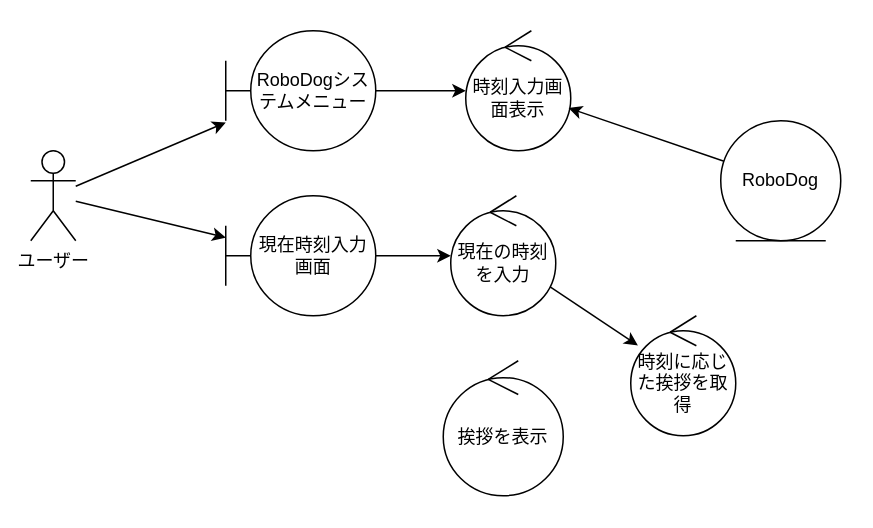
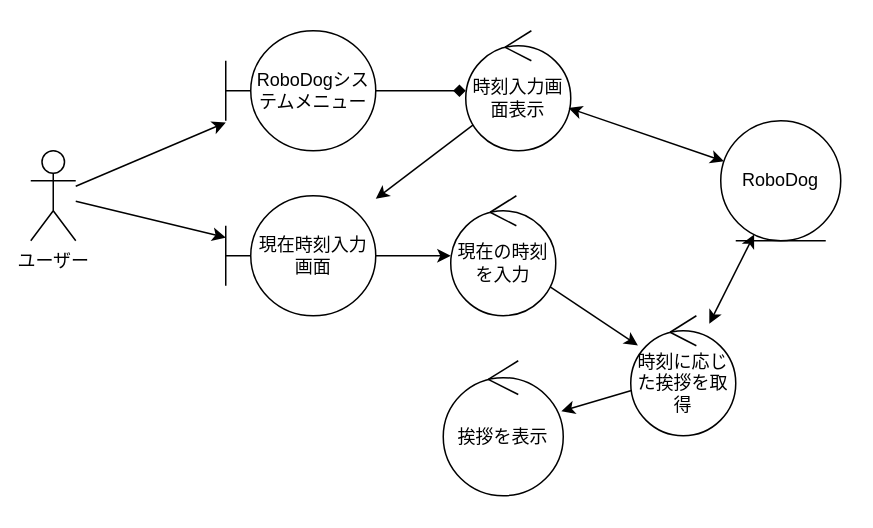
edge "RoboDogシステムメニュー" -> "時刻入力画面表示": arrowhead classic -> diamond
edge "時刻入力画面表示" -> "現在時刻入力画面": added
edge "RoboDog" -> "時刻入力画面表示": arrowhead none -> classic
edge "RoboDog" -- "時刻に応じた挨拶を取得": added
edge "時刻に応じた挨拶を取得" -> "挨拶を表示": added
